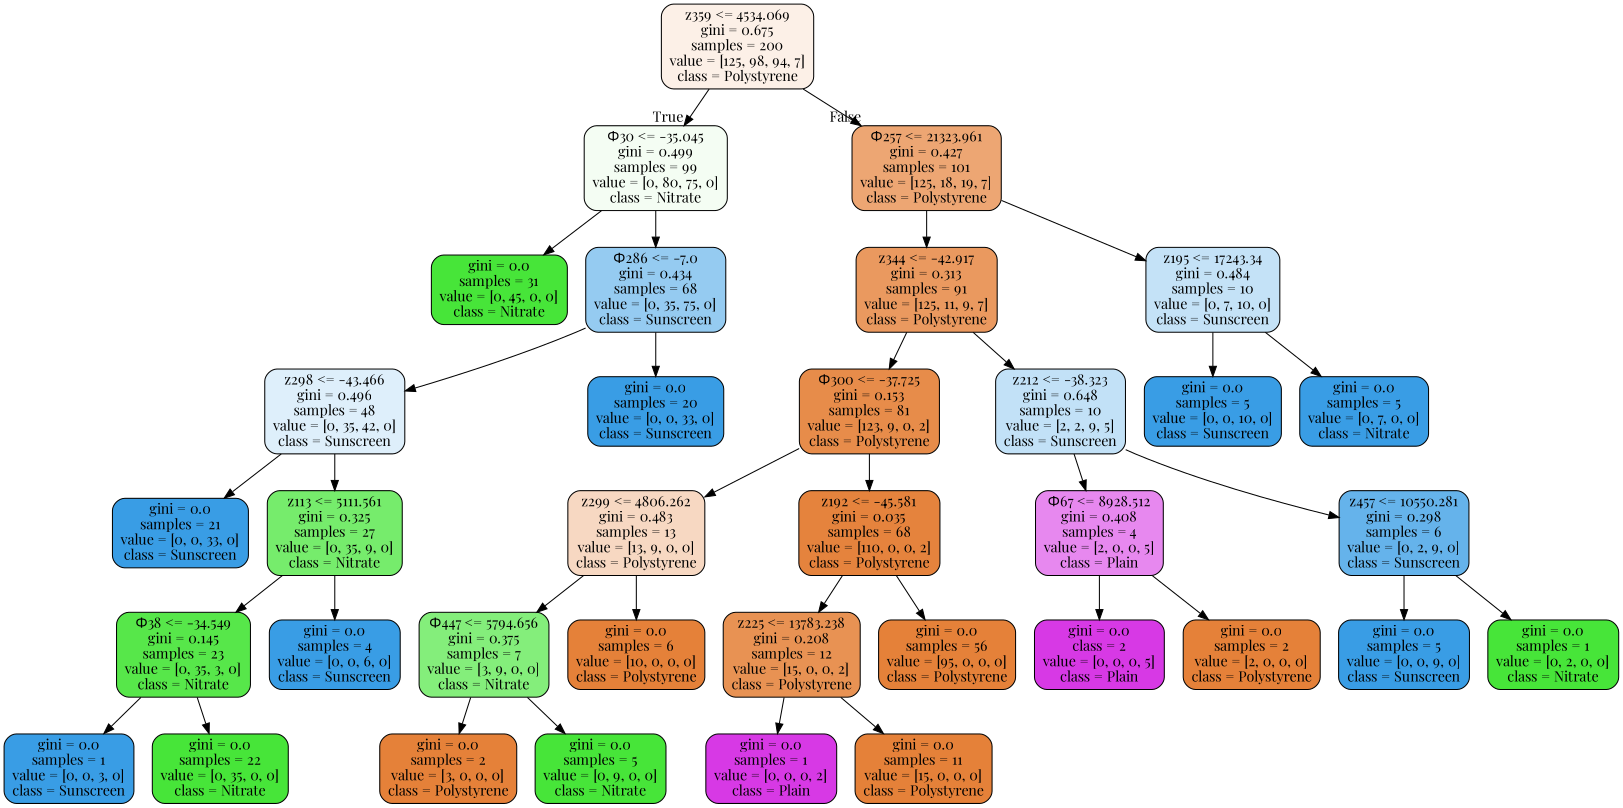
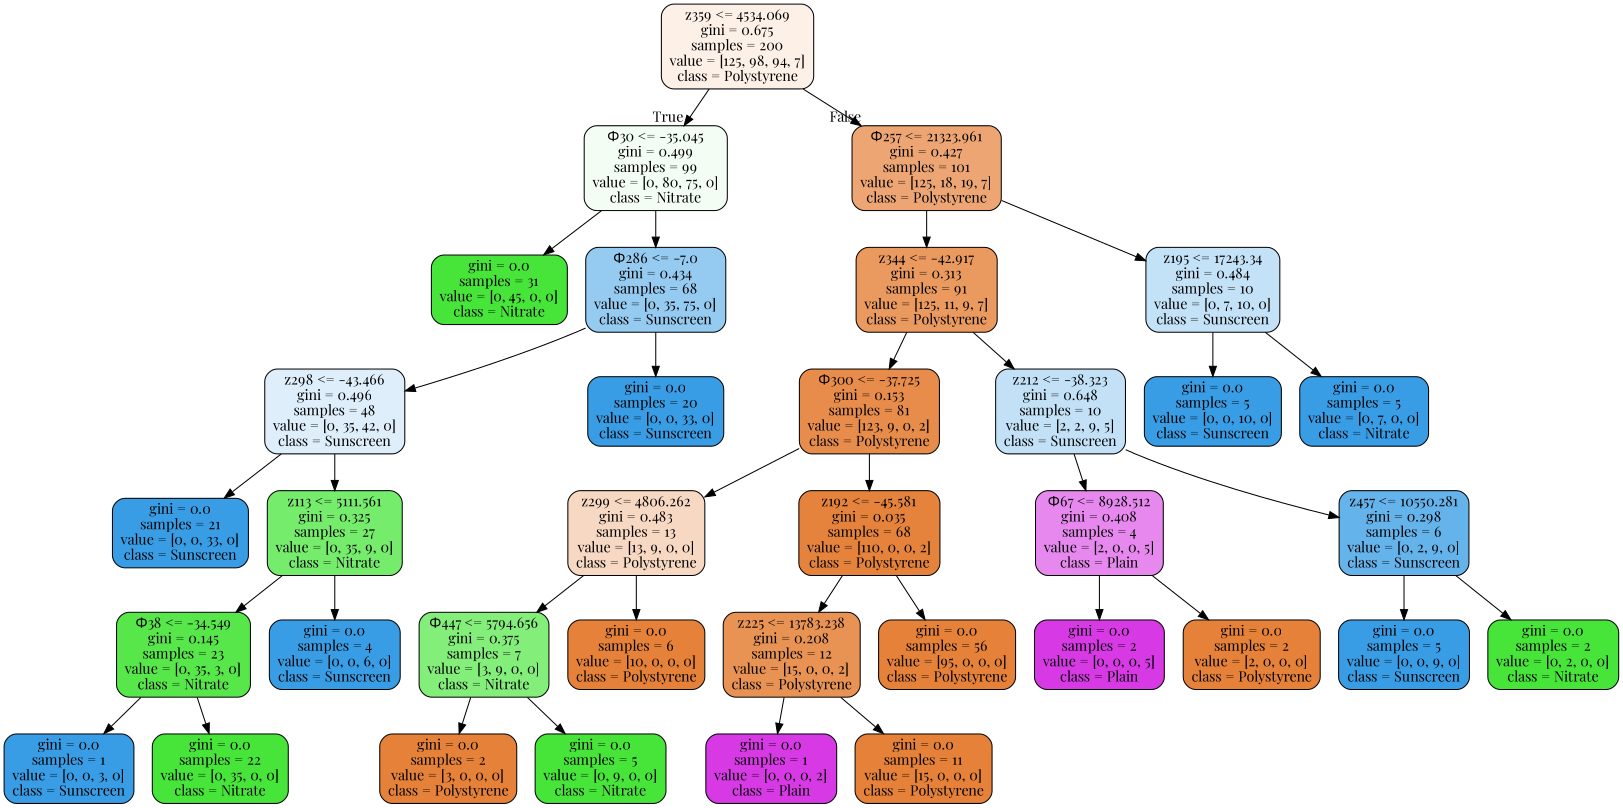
node "gini = 0.0 class = 2 value = [0, 0, 0, 5] class = Plain": label "gini = 0.0 class = 2 value = [0, 0, 0, 5] class = Plain" -> "gini = 0.0 samples = 2 value = [0, 0, 0, 5] class = Plain"
node "gini = 0.0 samples = 1 value = [0, 2, 0, 0] class = Nitrate": label "gini = 0.0 samples = 1 value = [0, 2, 0, 0] class = Nitrate" -> "gini = 0.0 samples = 2 value = [0, 2, 0, 0] class = Nitrate"
